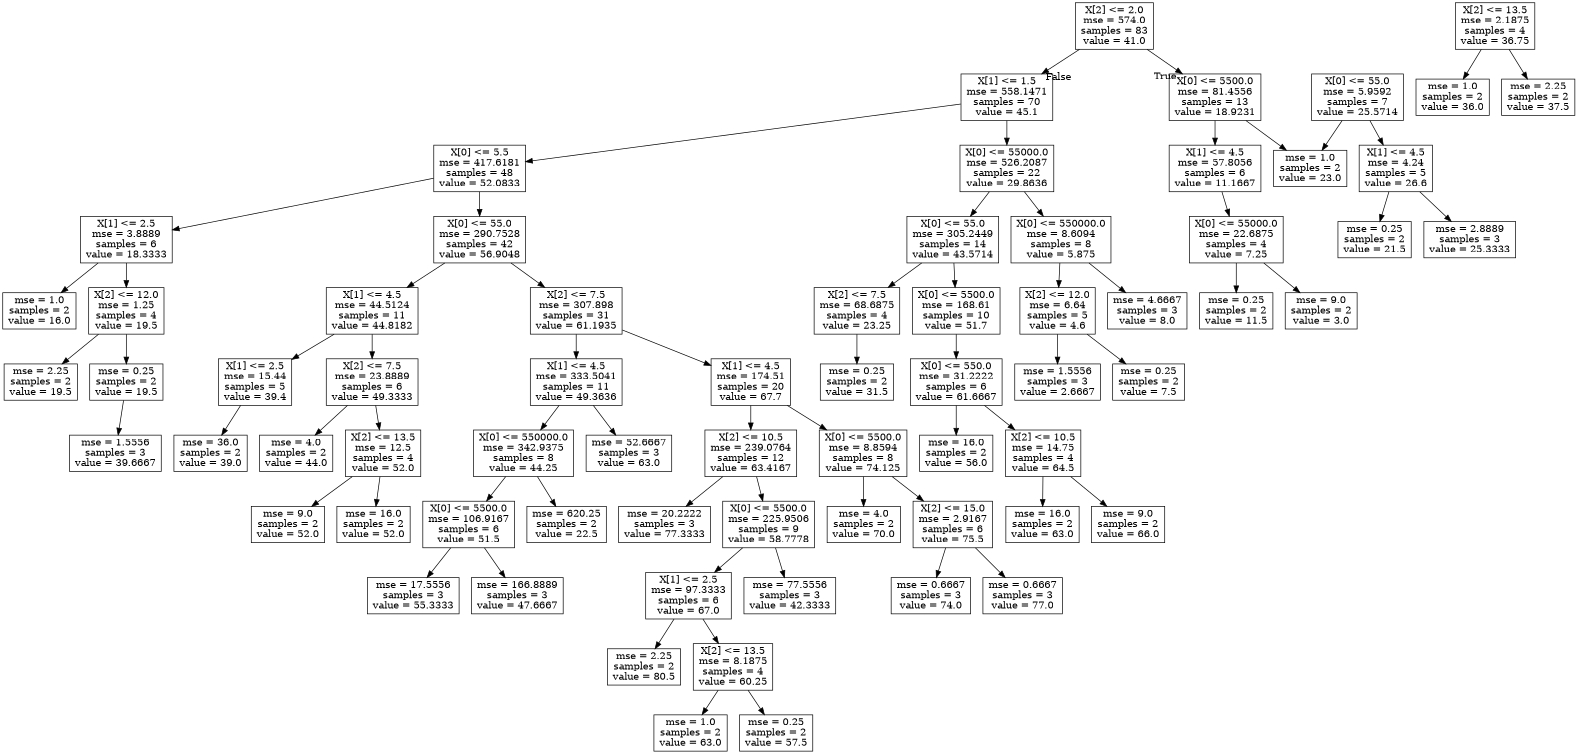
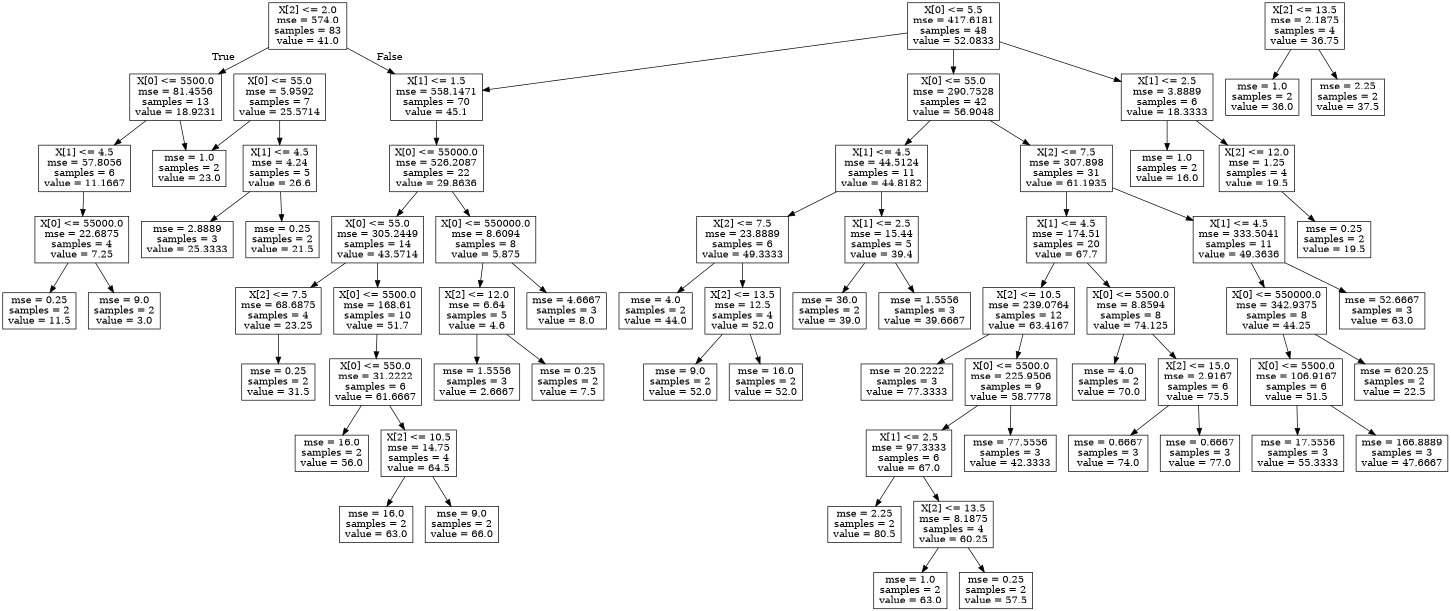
edge "X[1] <= 1.5 mse = 558.1471 samples = 70 value = 45.1" -> "X[0] <= 5.5 mse = 417.6181 samples = 48 value = 52.0833": reversed
node "mse = 2.25 samples = 2 value = 19.5": removed
edge "mse = 0.25 samples = 2 value = 19.5" -> "mse = 1.5556 samples = 3 value = 39.6667": now "X[1] <= 2.5 mse = 15.44 samples = 5 value = 39.4" -> "mse = 1.5556 samples = 3 value = 39.6667"
